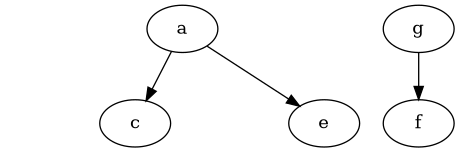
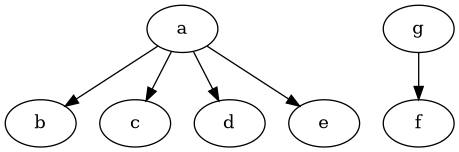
node "b": added
node "d": added
